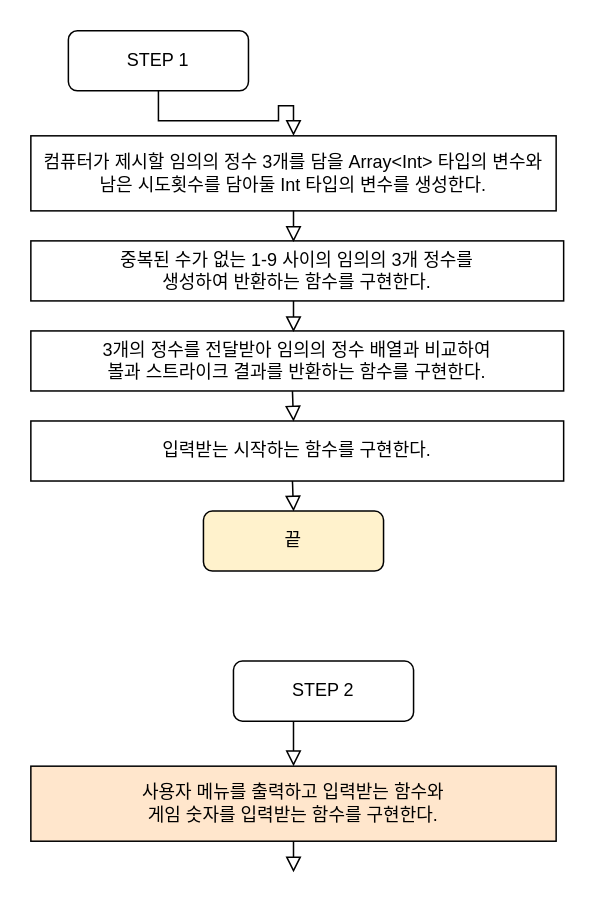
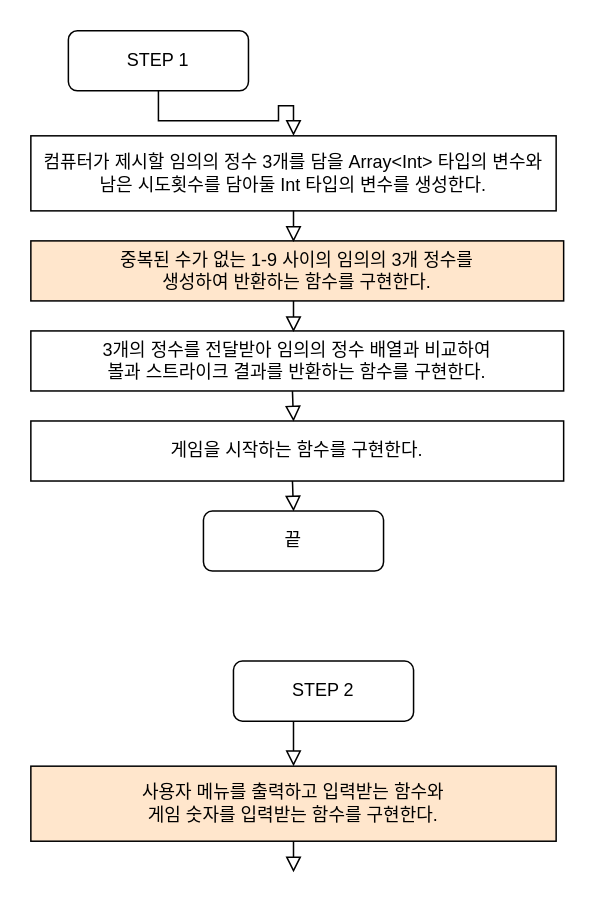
node "중복된 수가 없는 1-9 사이의 임의의 3개 정수를 생성하여 반환하는 함수를 구현한다.": fillcolor #ffffff -> #ffe6cc
node "입력받는 시작하는 함수를 구현한다.": label "입력받는 시작하는 함수를 구현한다." -> "게임을 시작하는 함수를 구현한다."
node "끝": fillcolor #fff2cc -> #ffffff
